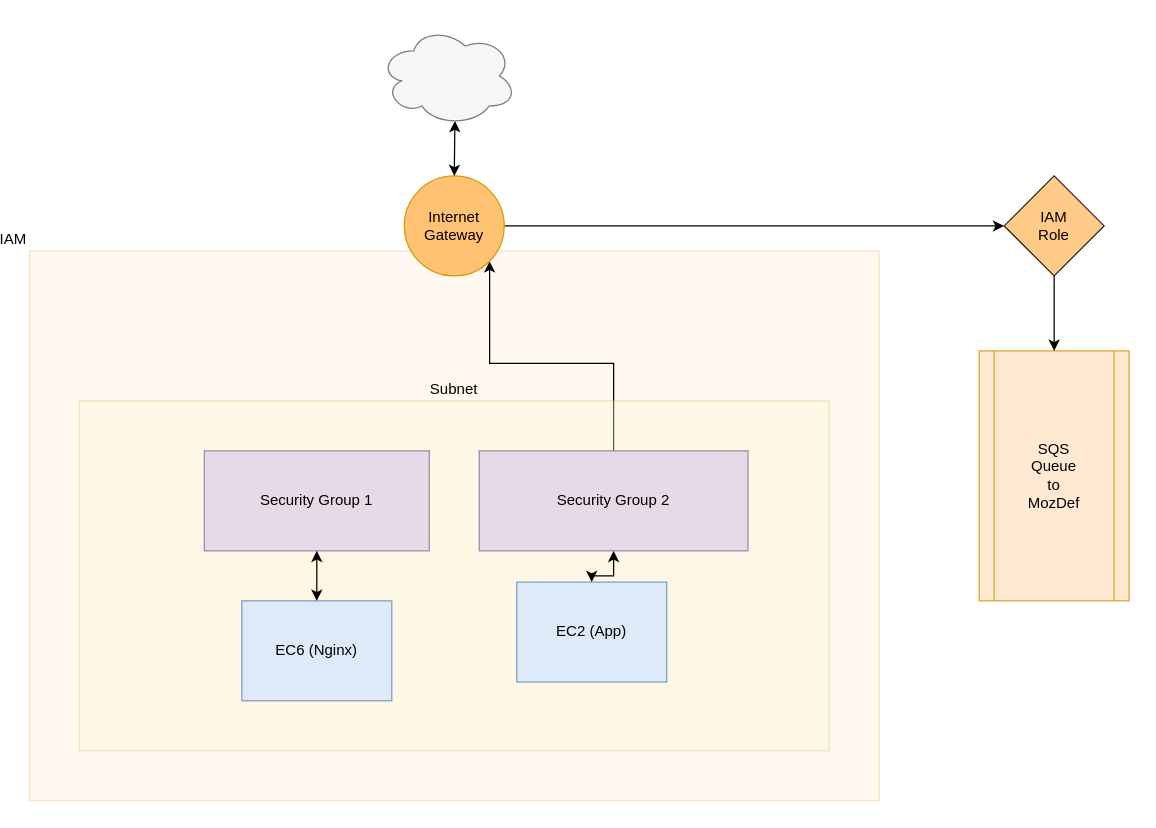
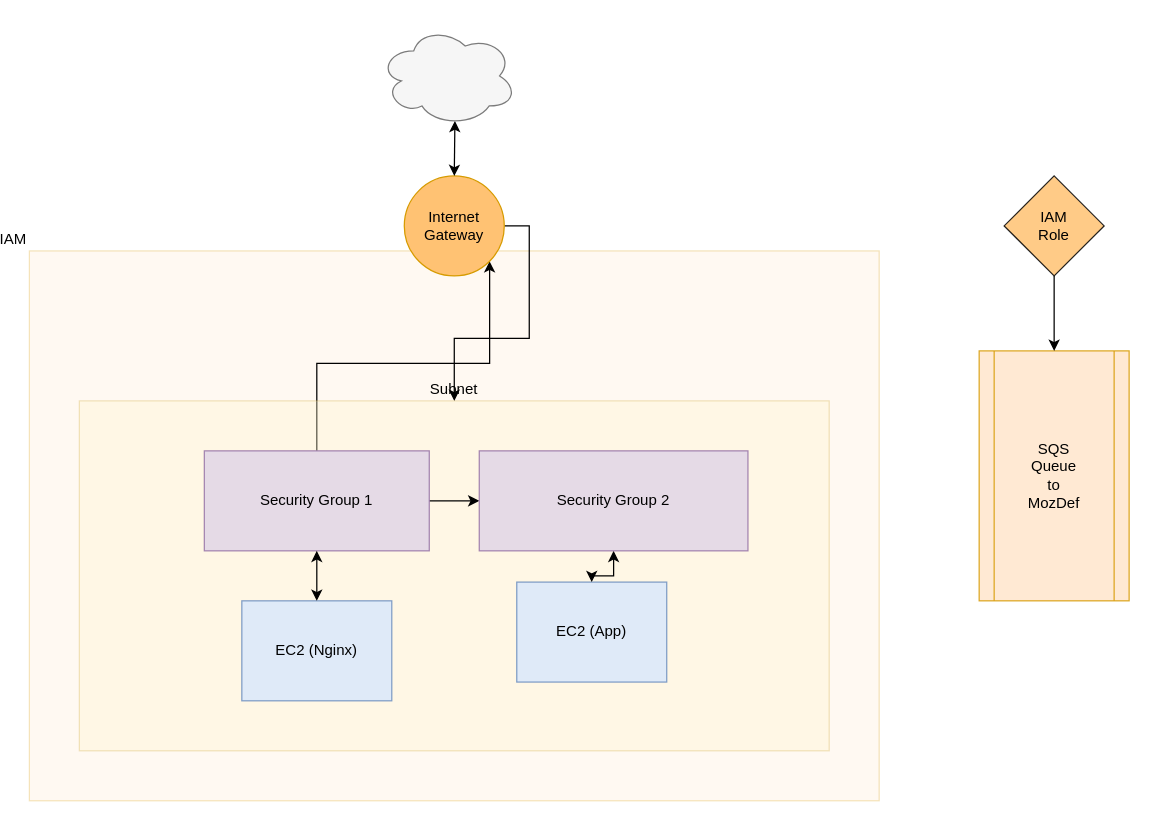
edge "Internet Gateway" -> "IAM Role": now "Internet Gateway" -> "Subnet"
edge "Security Group 2" -> "Internet Gateway": now "Security Group 1" -> "Internet Gateway"
edge "Security Group 1" -> "Security Group 2": added
node "EC6 (Nginx)": label "EC6 (Nginx)" -> "EC2 (Nginx)"
